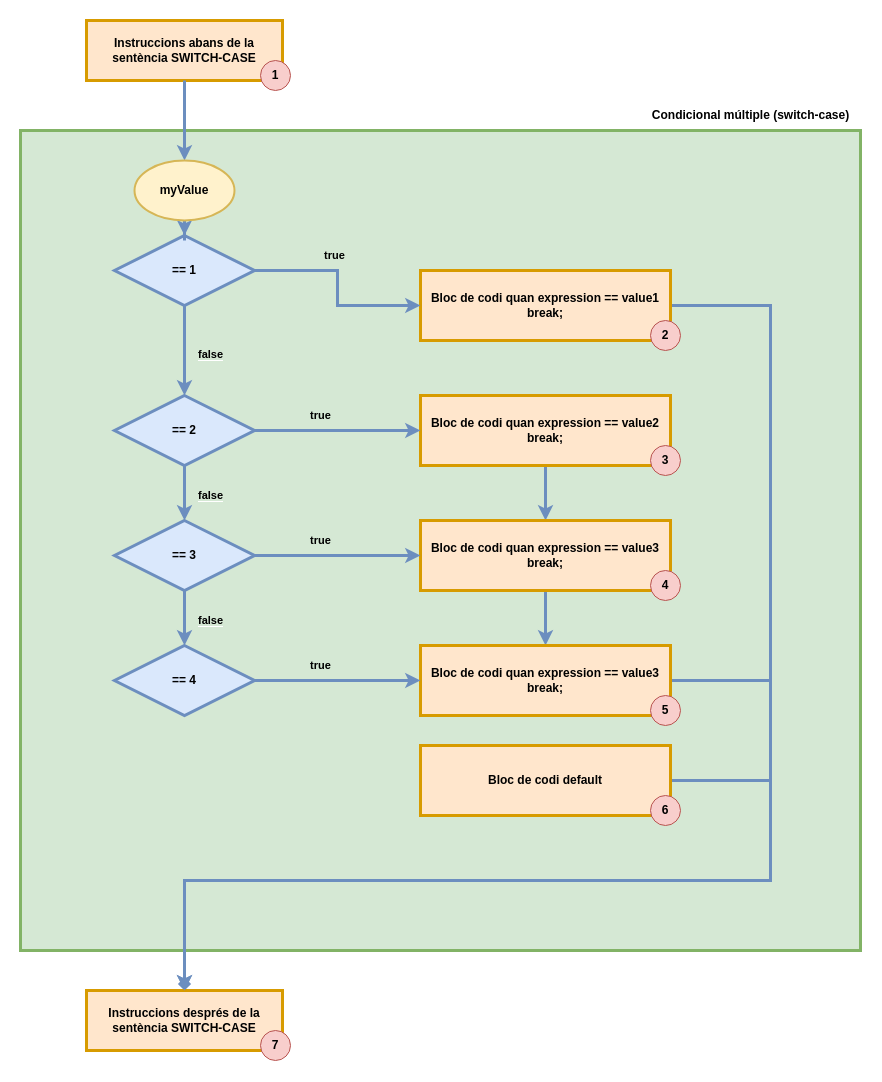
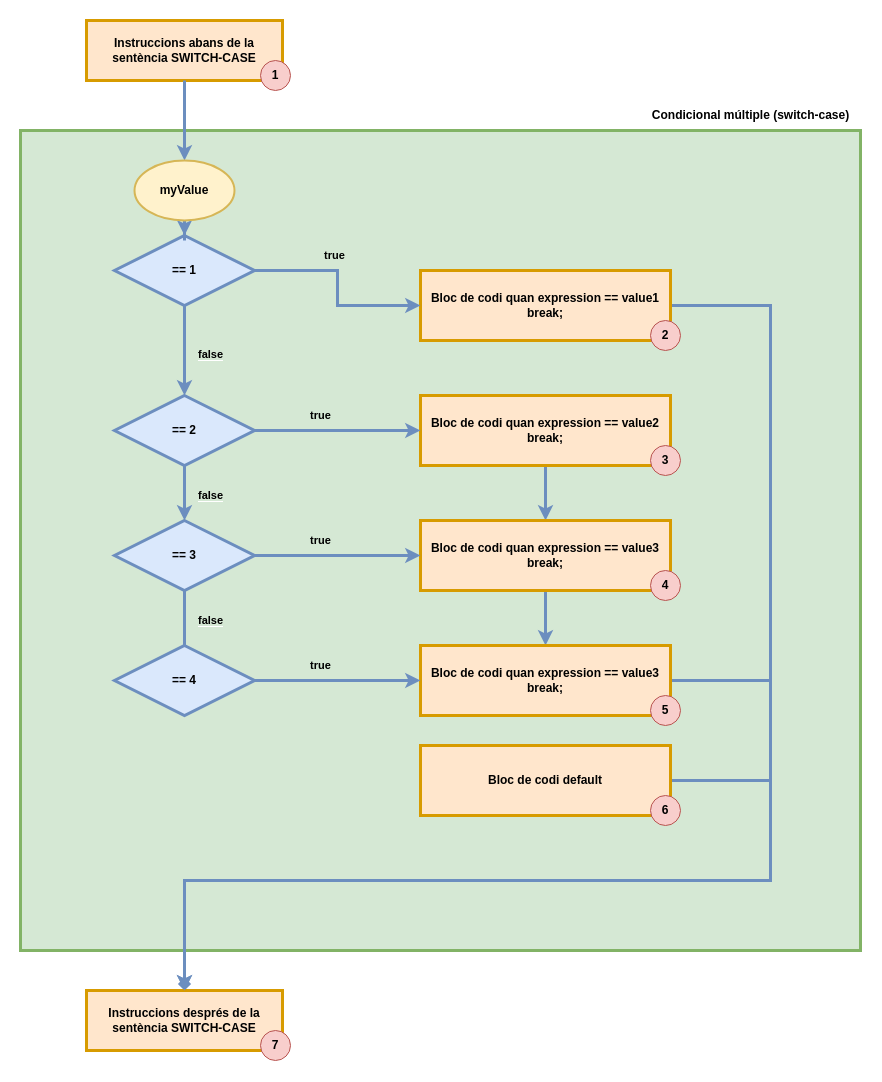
edge "== 3" -> "== 4": arrowhead classic -> none
